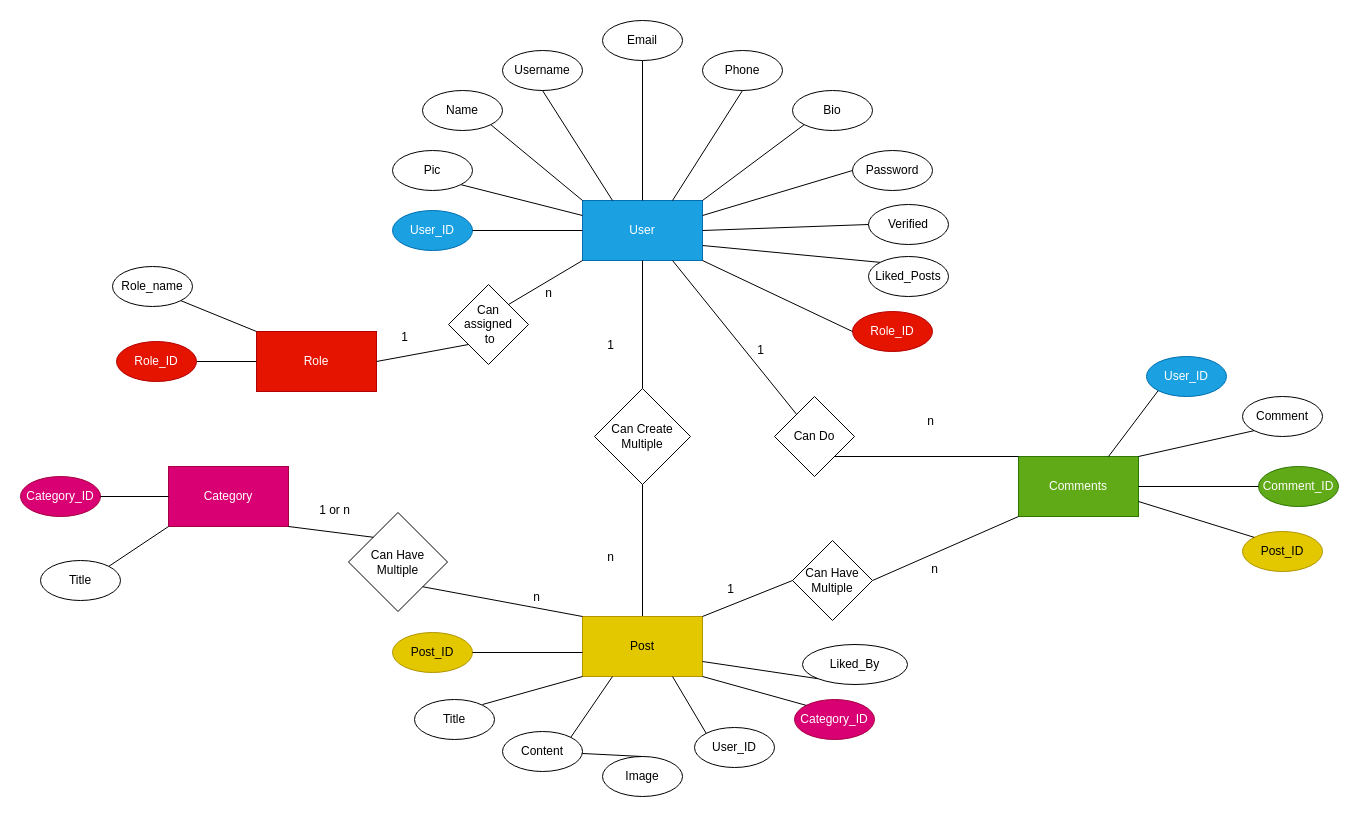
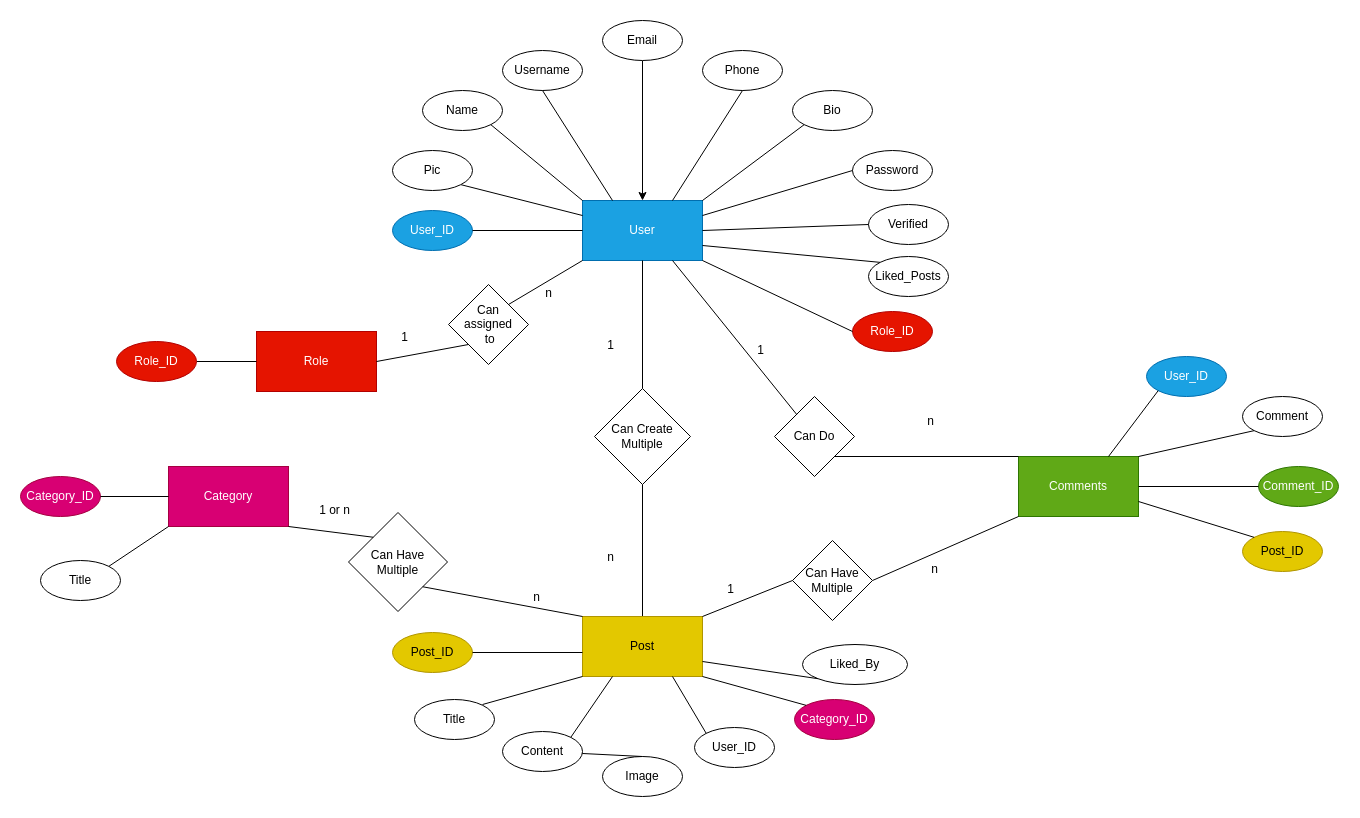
edge "Email" -- "User": arrowhead none -> classic
node "Role_name": removed
edge "Role_name" -- "Role": removed
